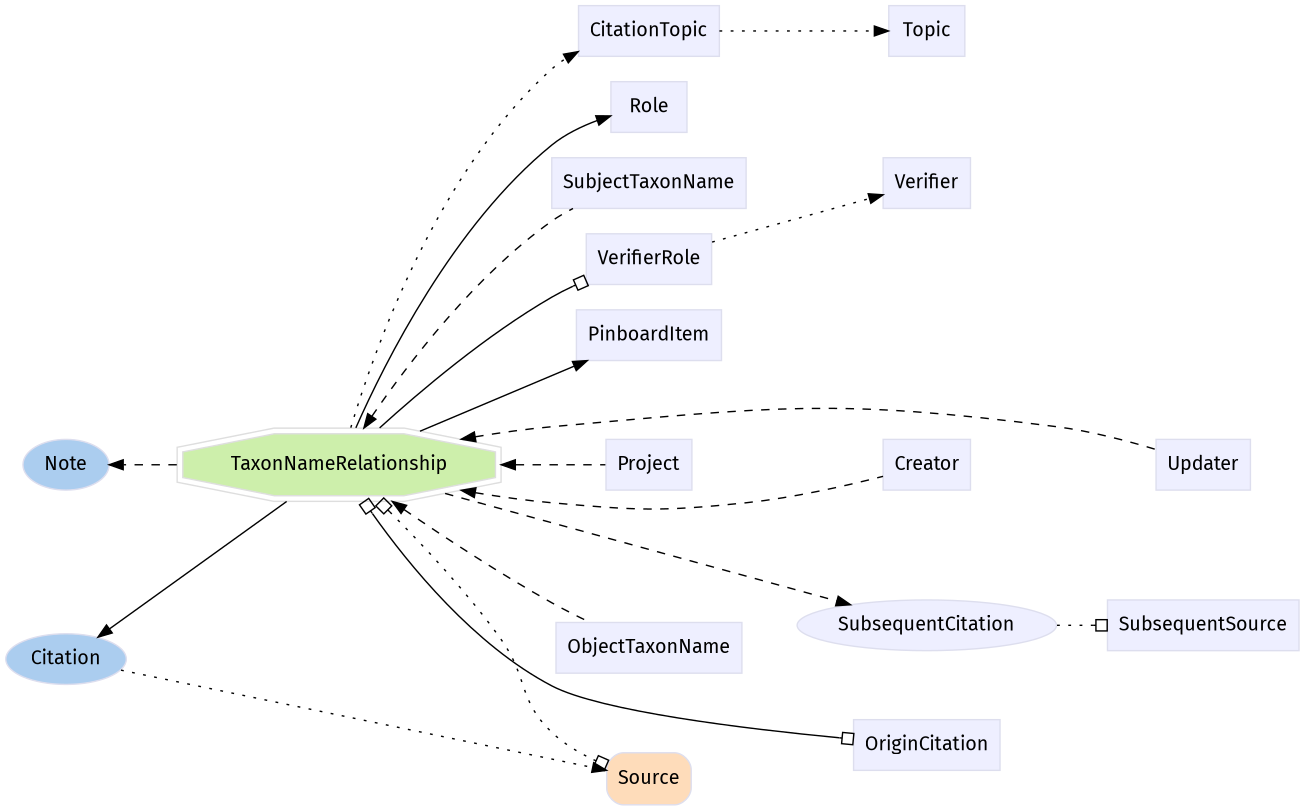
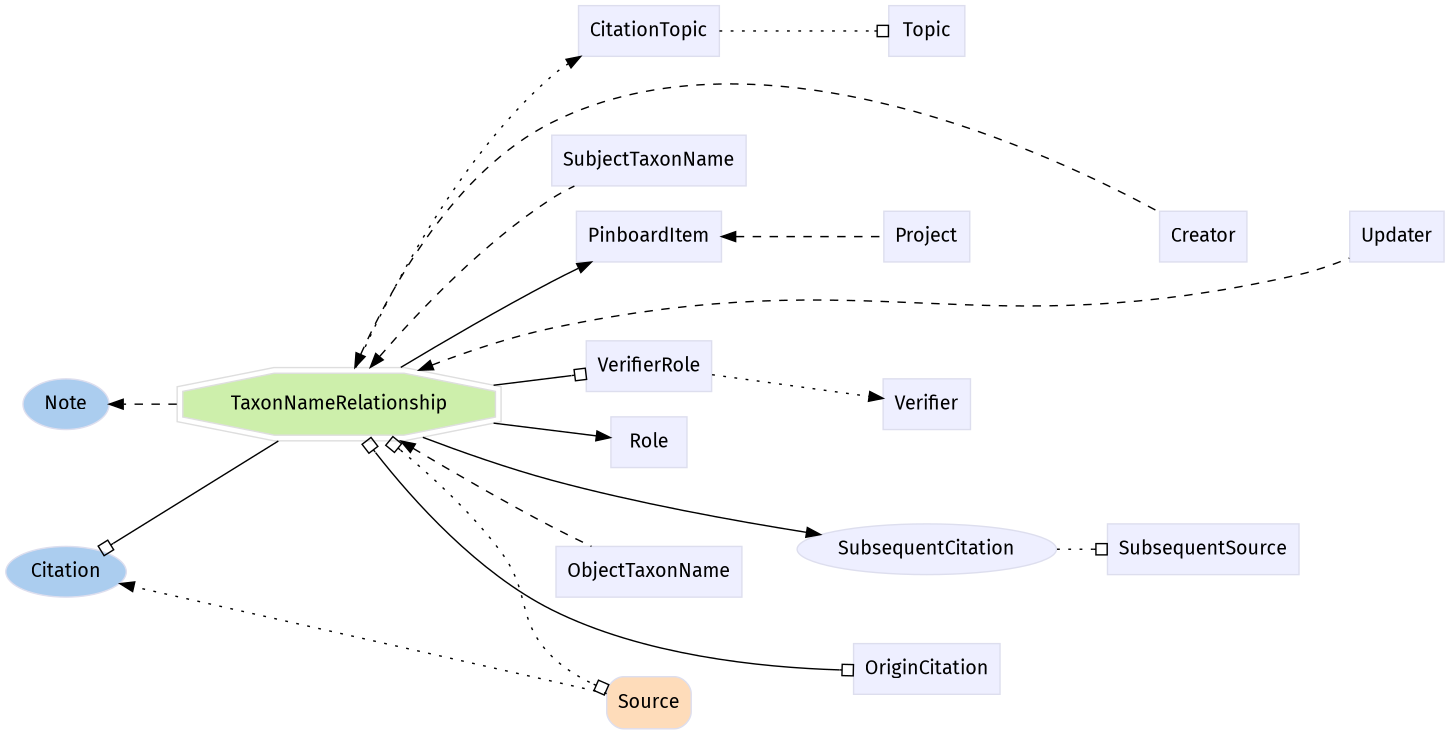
edge "CitationTopic" -> "Topic": arrowhead normal -> obox
edge "Project" -> "TaxonNameRelationship": now "Project" -> "PinboardItem"
edge "TaxonNameRelationship" -> "SubsequentCitation": style dashed -> solid
edge "TaxonNameRelationship" -> "Citation": arrowhead normal -> obox
edge "Citation" -> "Source": reversed
